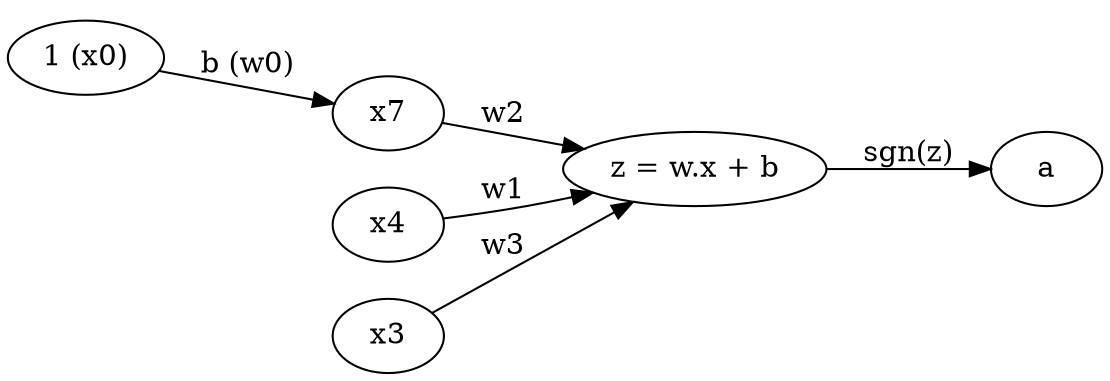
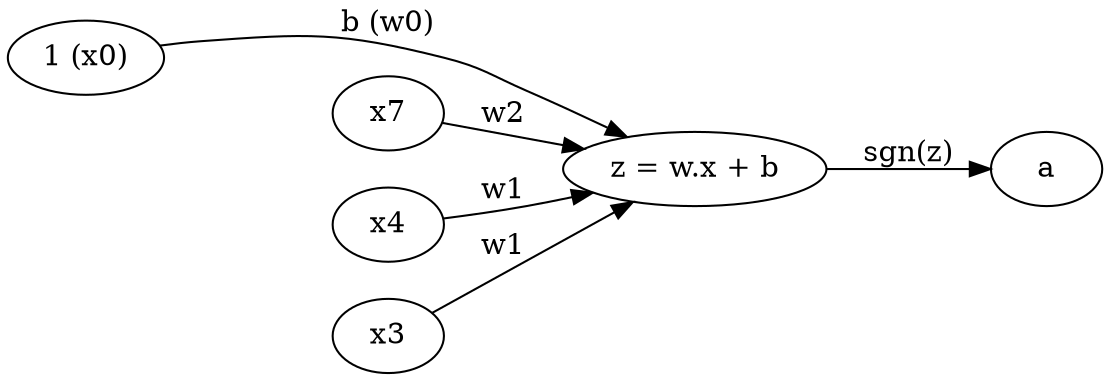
edge "1 (x0)" -> "x7": now "1 (x0)" -> "z = w.x + b"
edge "x3" -> "z = w.x + b": label "w3" -> "w1"
